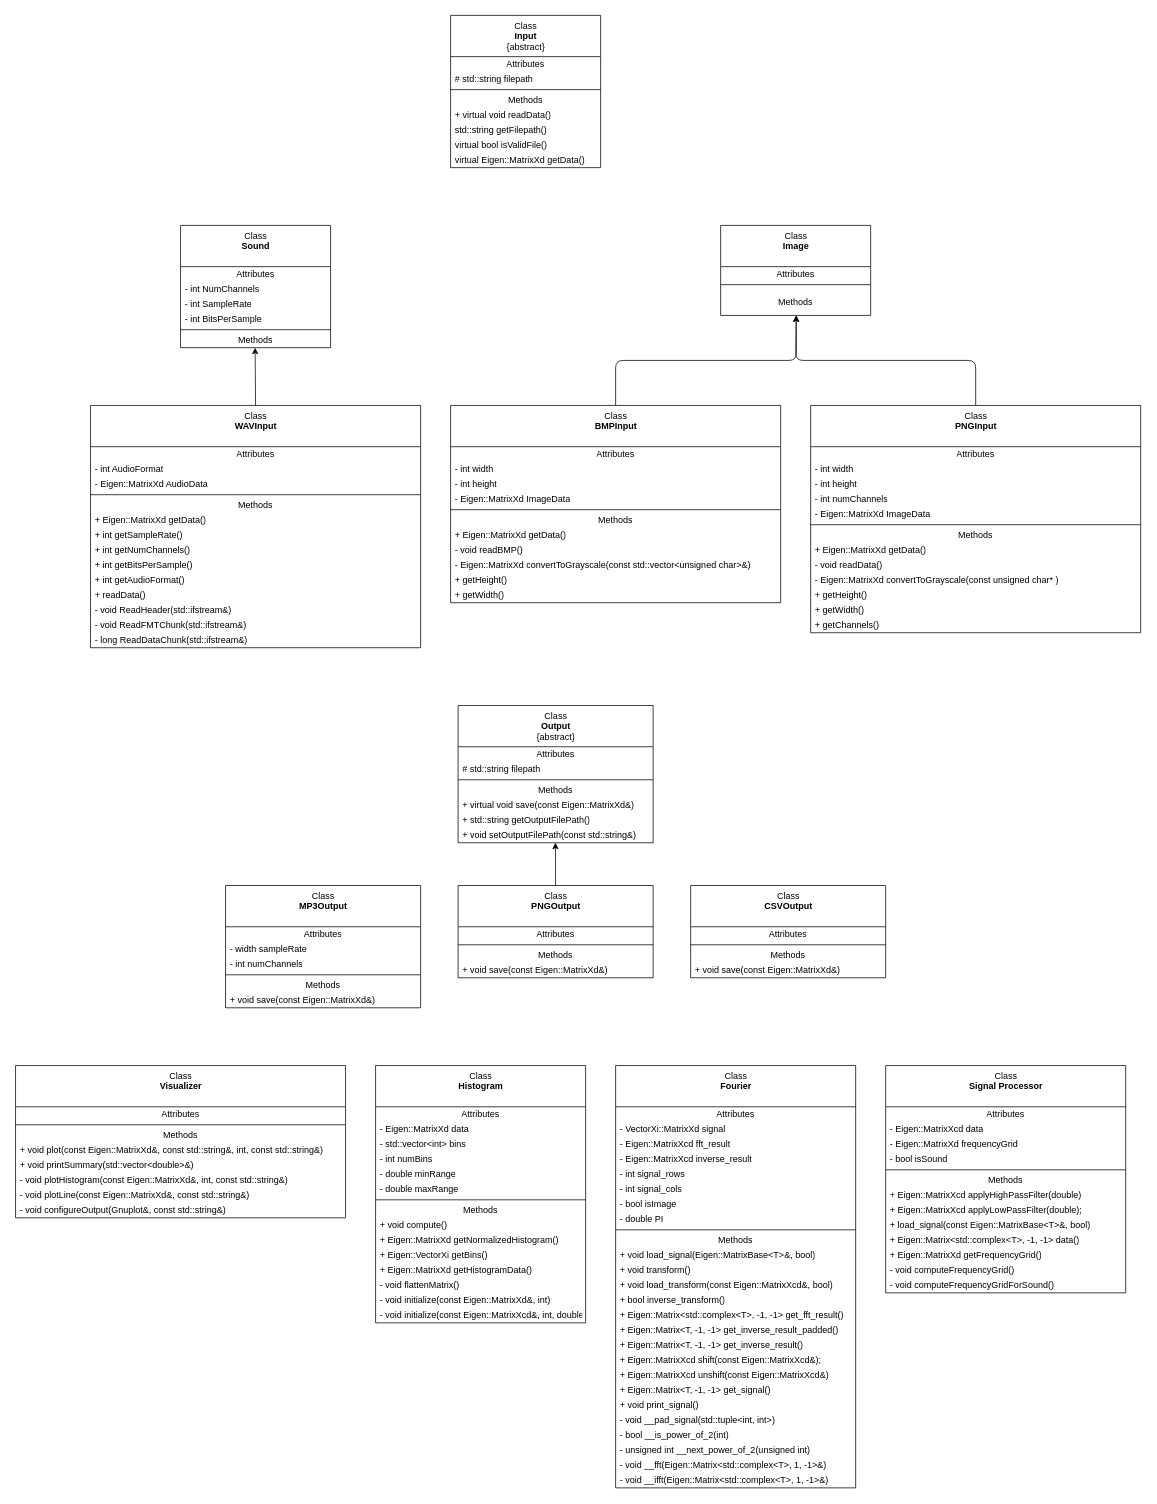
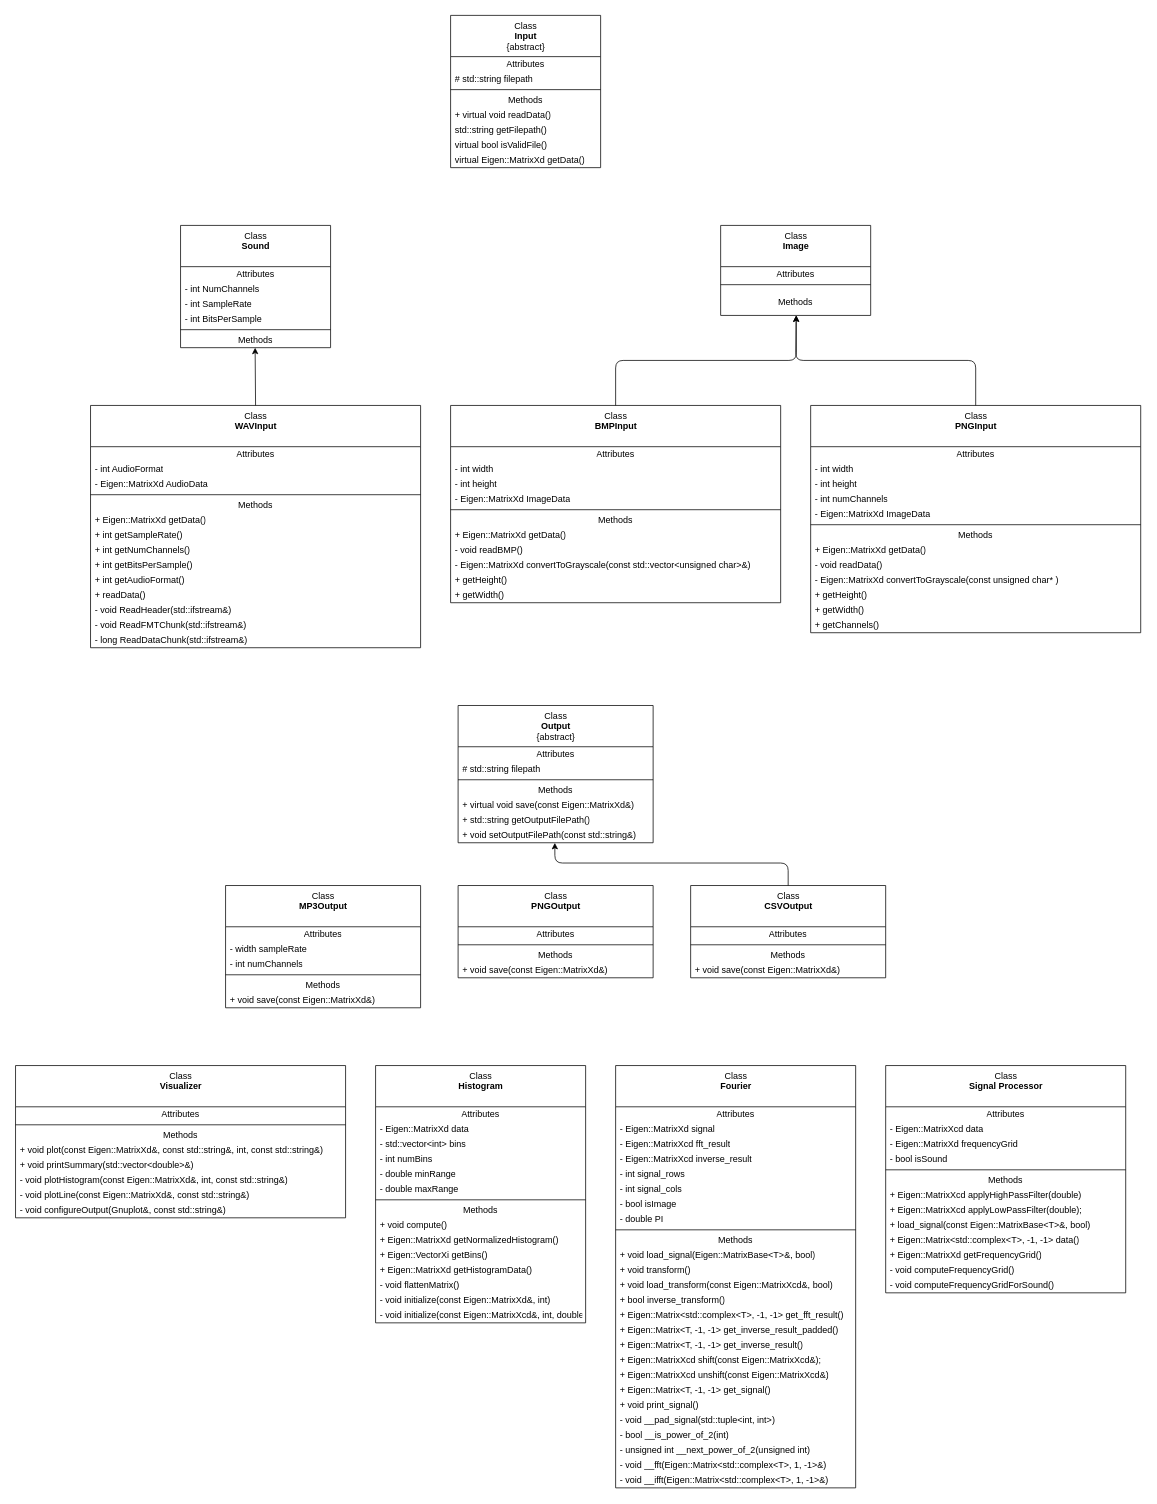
edge "Class CSVOutput" -> "+ void setOutputFilePath(const std::string&)": added
edge "Class PNGOutput" -> "+ void setOutputFilePath(const std::string&)": removed
node "- VectorXi::MatrixXd signal": label "- VectorXi::MatrixXd signal" -> "- Eigen::MatrixXd signal"
